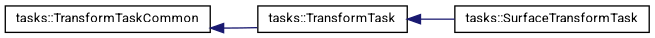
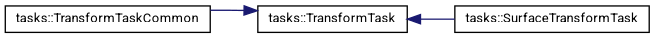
edge "tasks::TransformTask" -> "tasks::TransformTaskCommon": reversed
